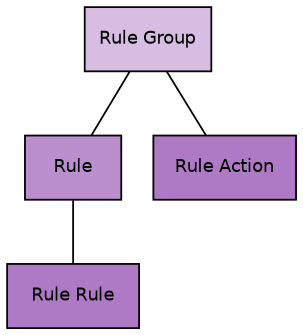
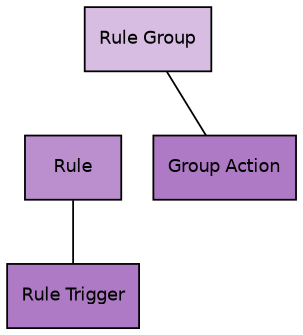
edge "Rule Group" -- "Rule": removed
node "Rule Action": label "Rule Action" -> "Group Action"
node "Rule Rule": label "Rule Rule" -> "Rule Trigger"
